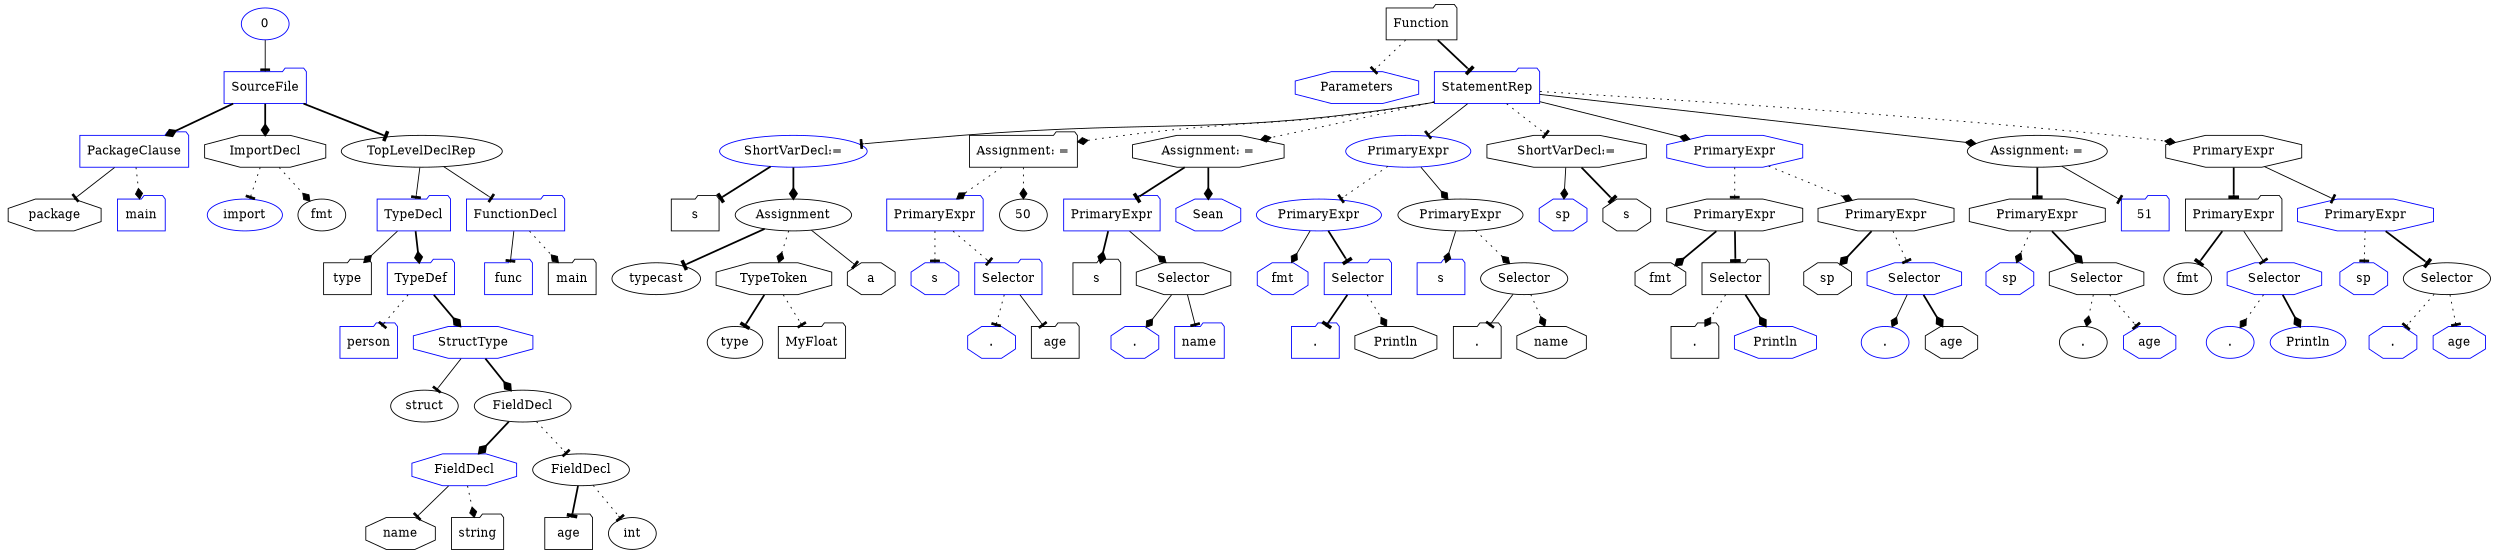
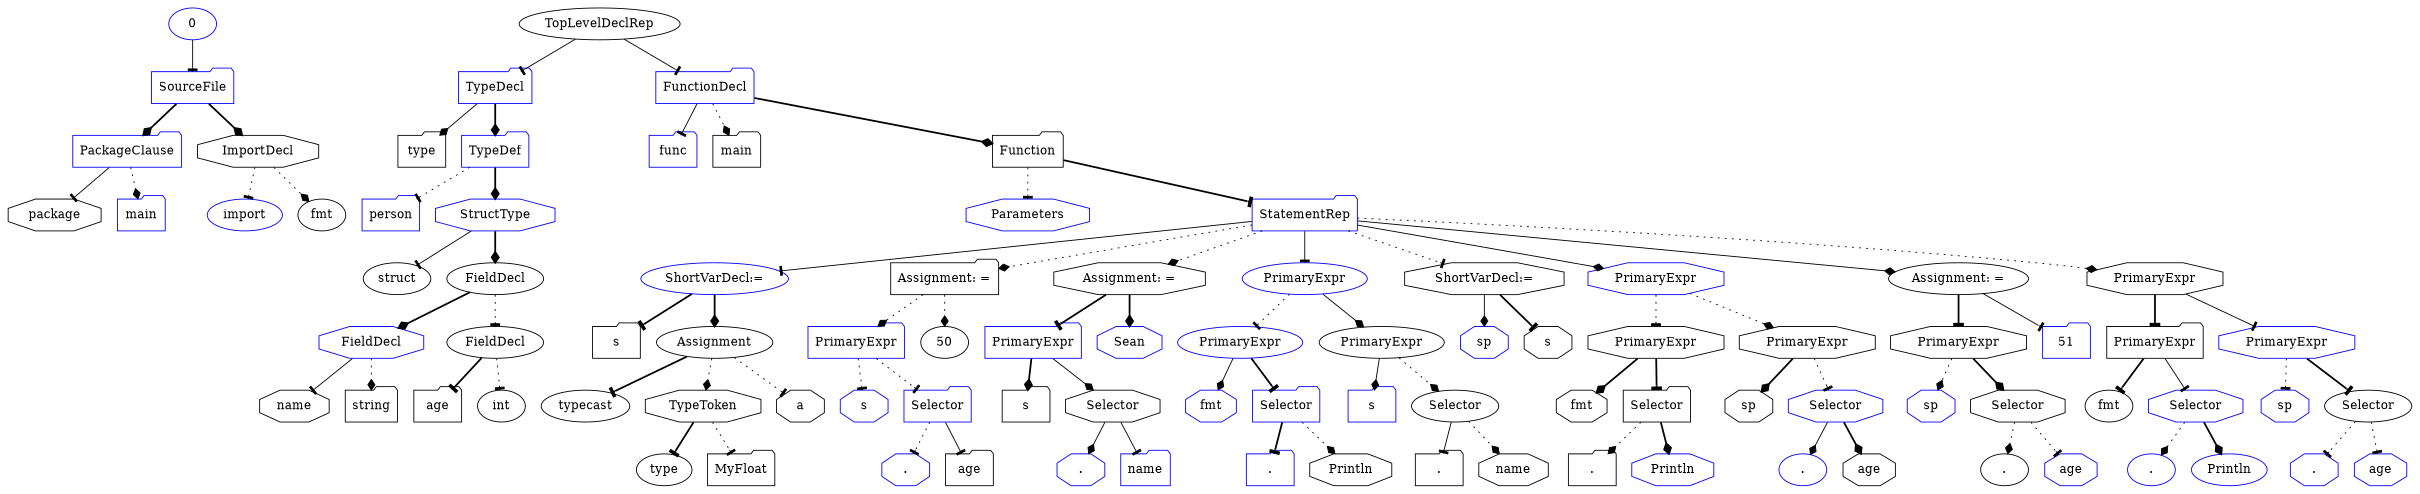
edge "SourceFile" -> "TopLevelDeclRep": removed
edge "FunctionDecl" -> "Function": added
edge "Assignment" -> "a": style solid -> dotted
